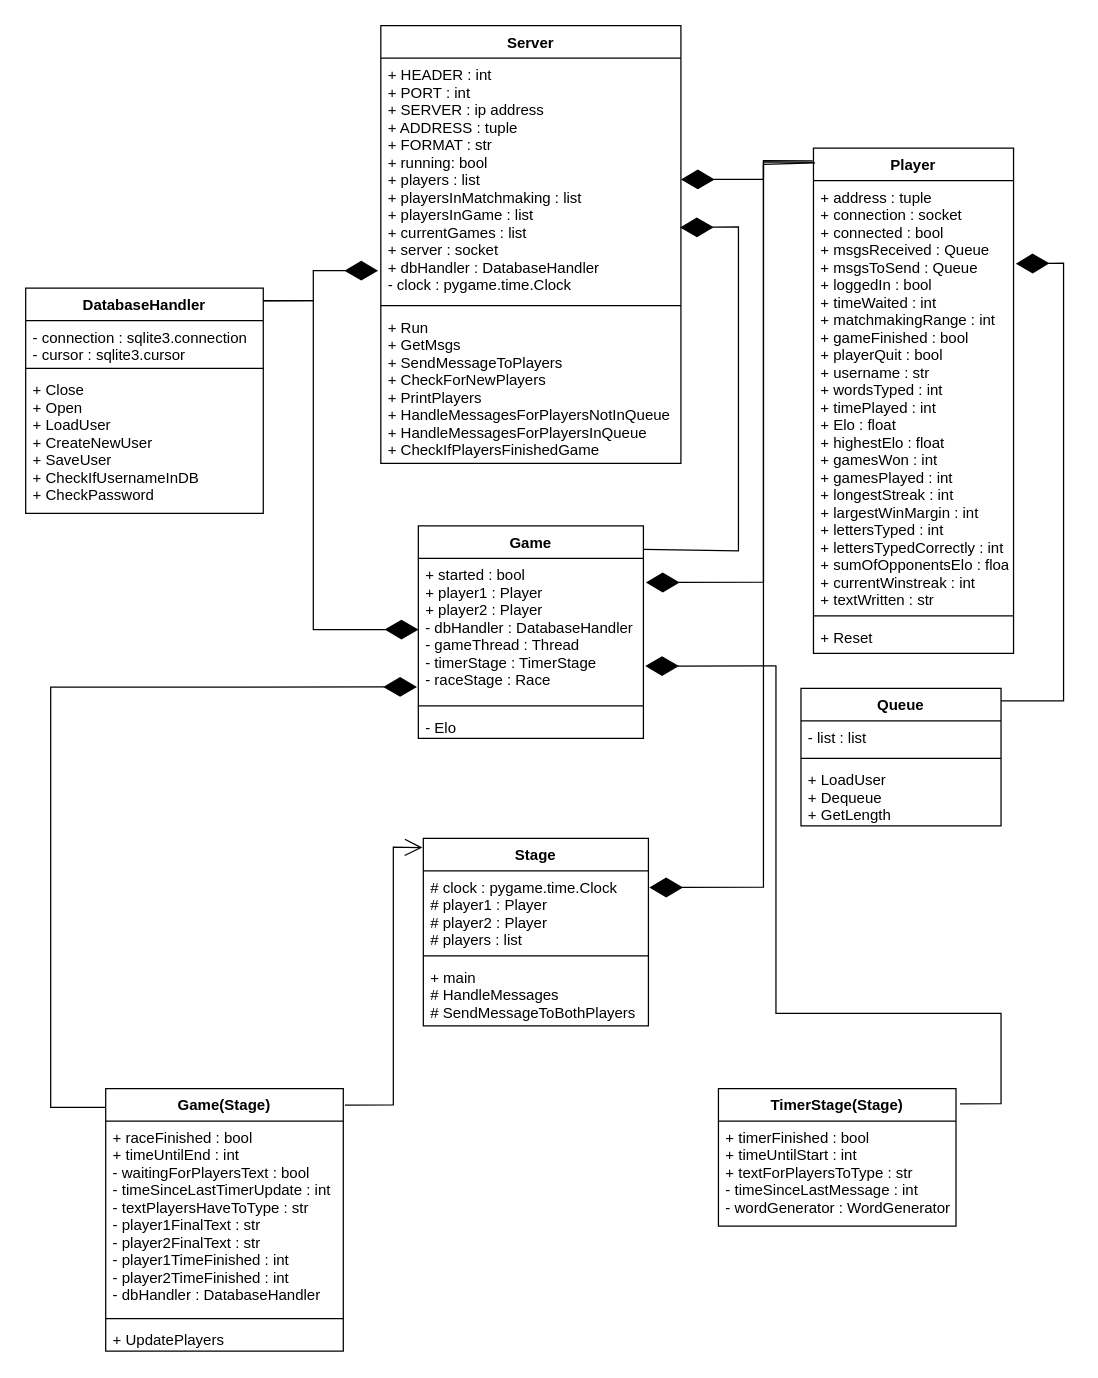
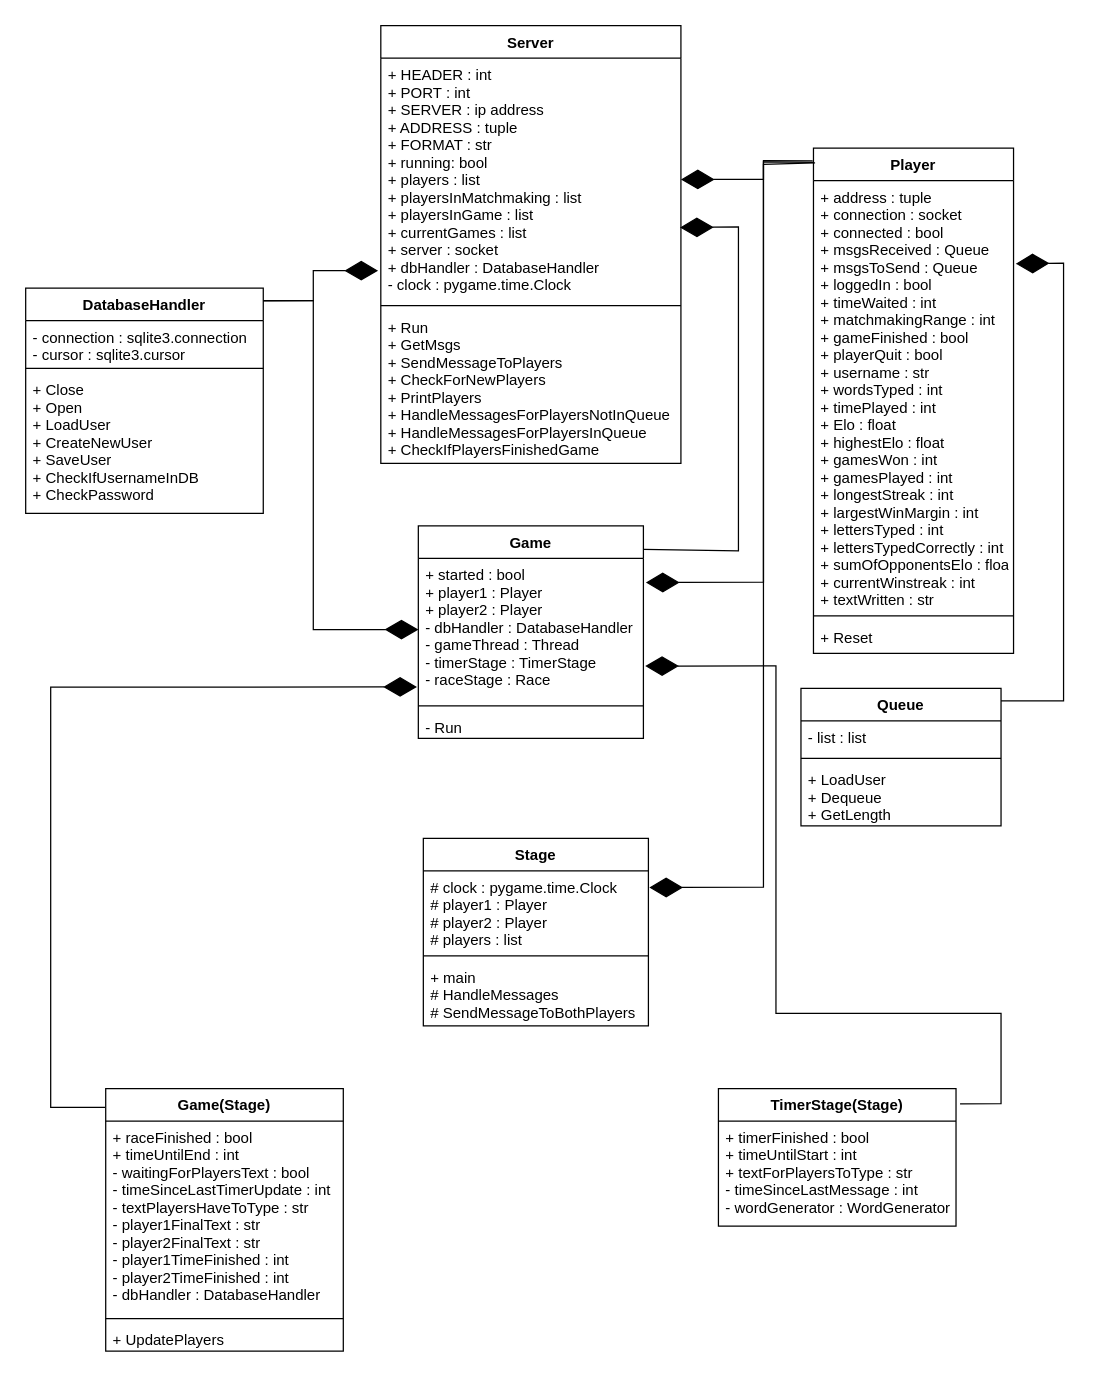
node "- Elo": label "- Elo" -> "- Run"
edge "Game(Stage)" -> "Stage": removed
